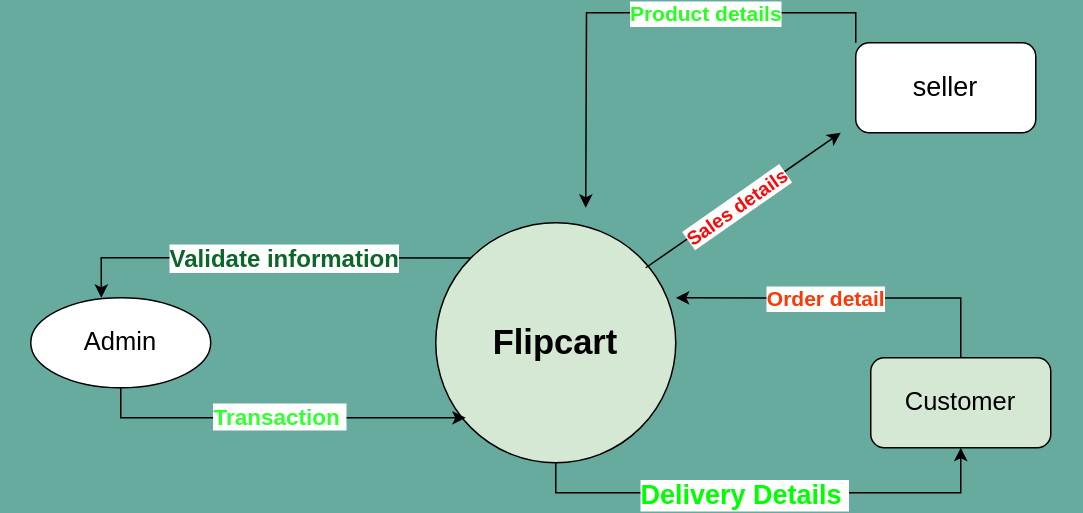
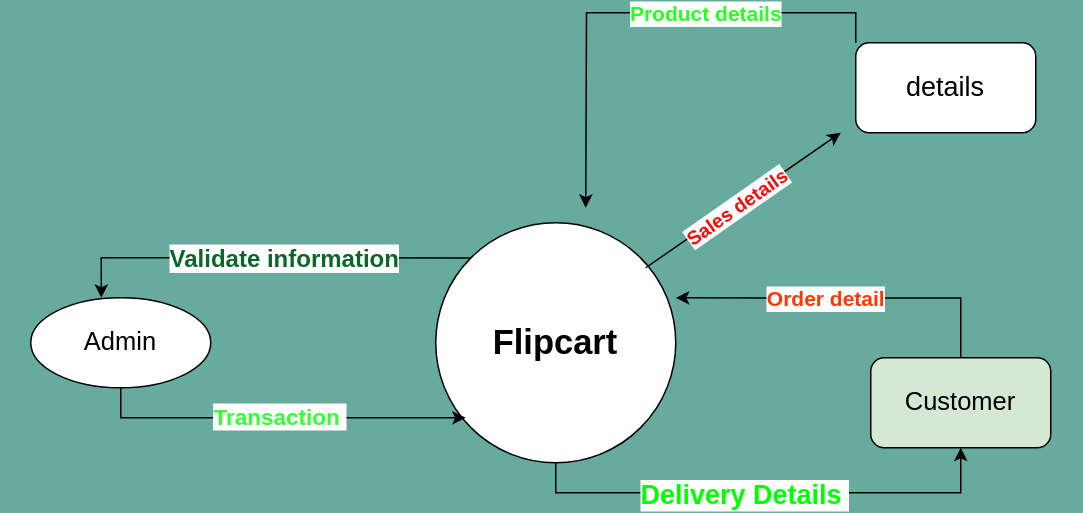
node "seller": label "seller" -> "details"
node "Flipcart": fillcolor #d5e8d4 -> #ffffff
